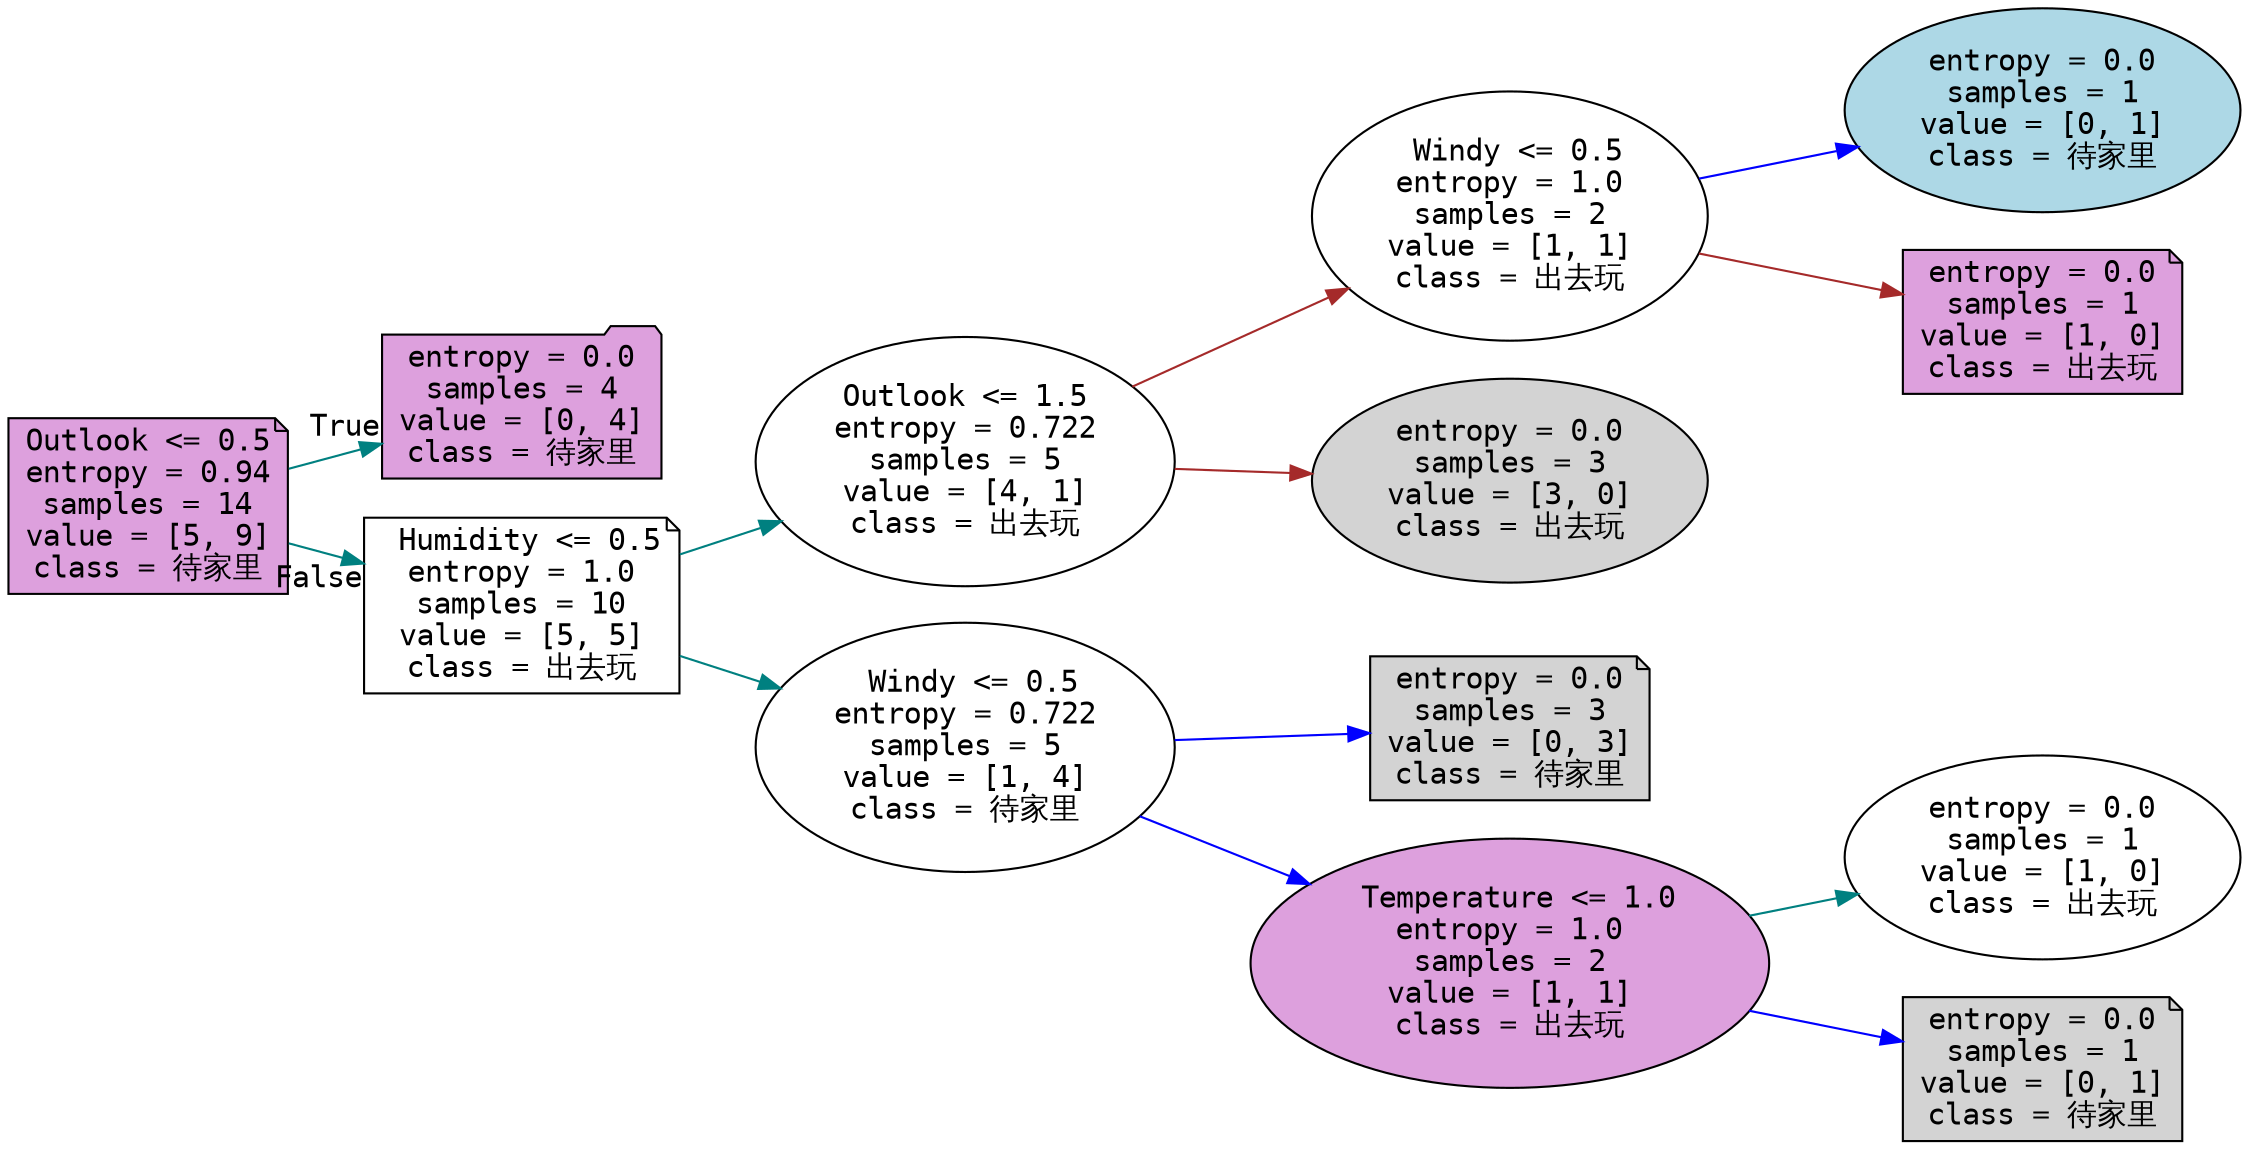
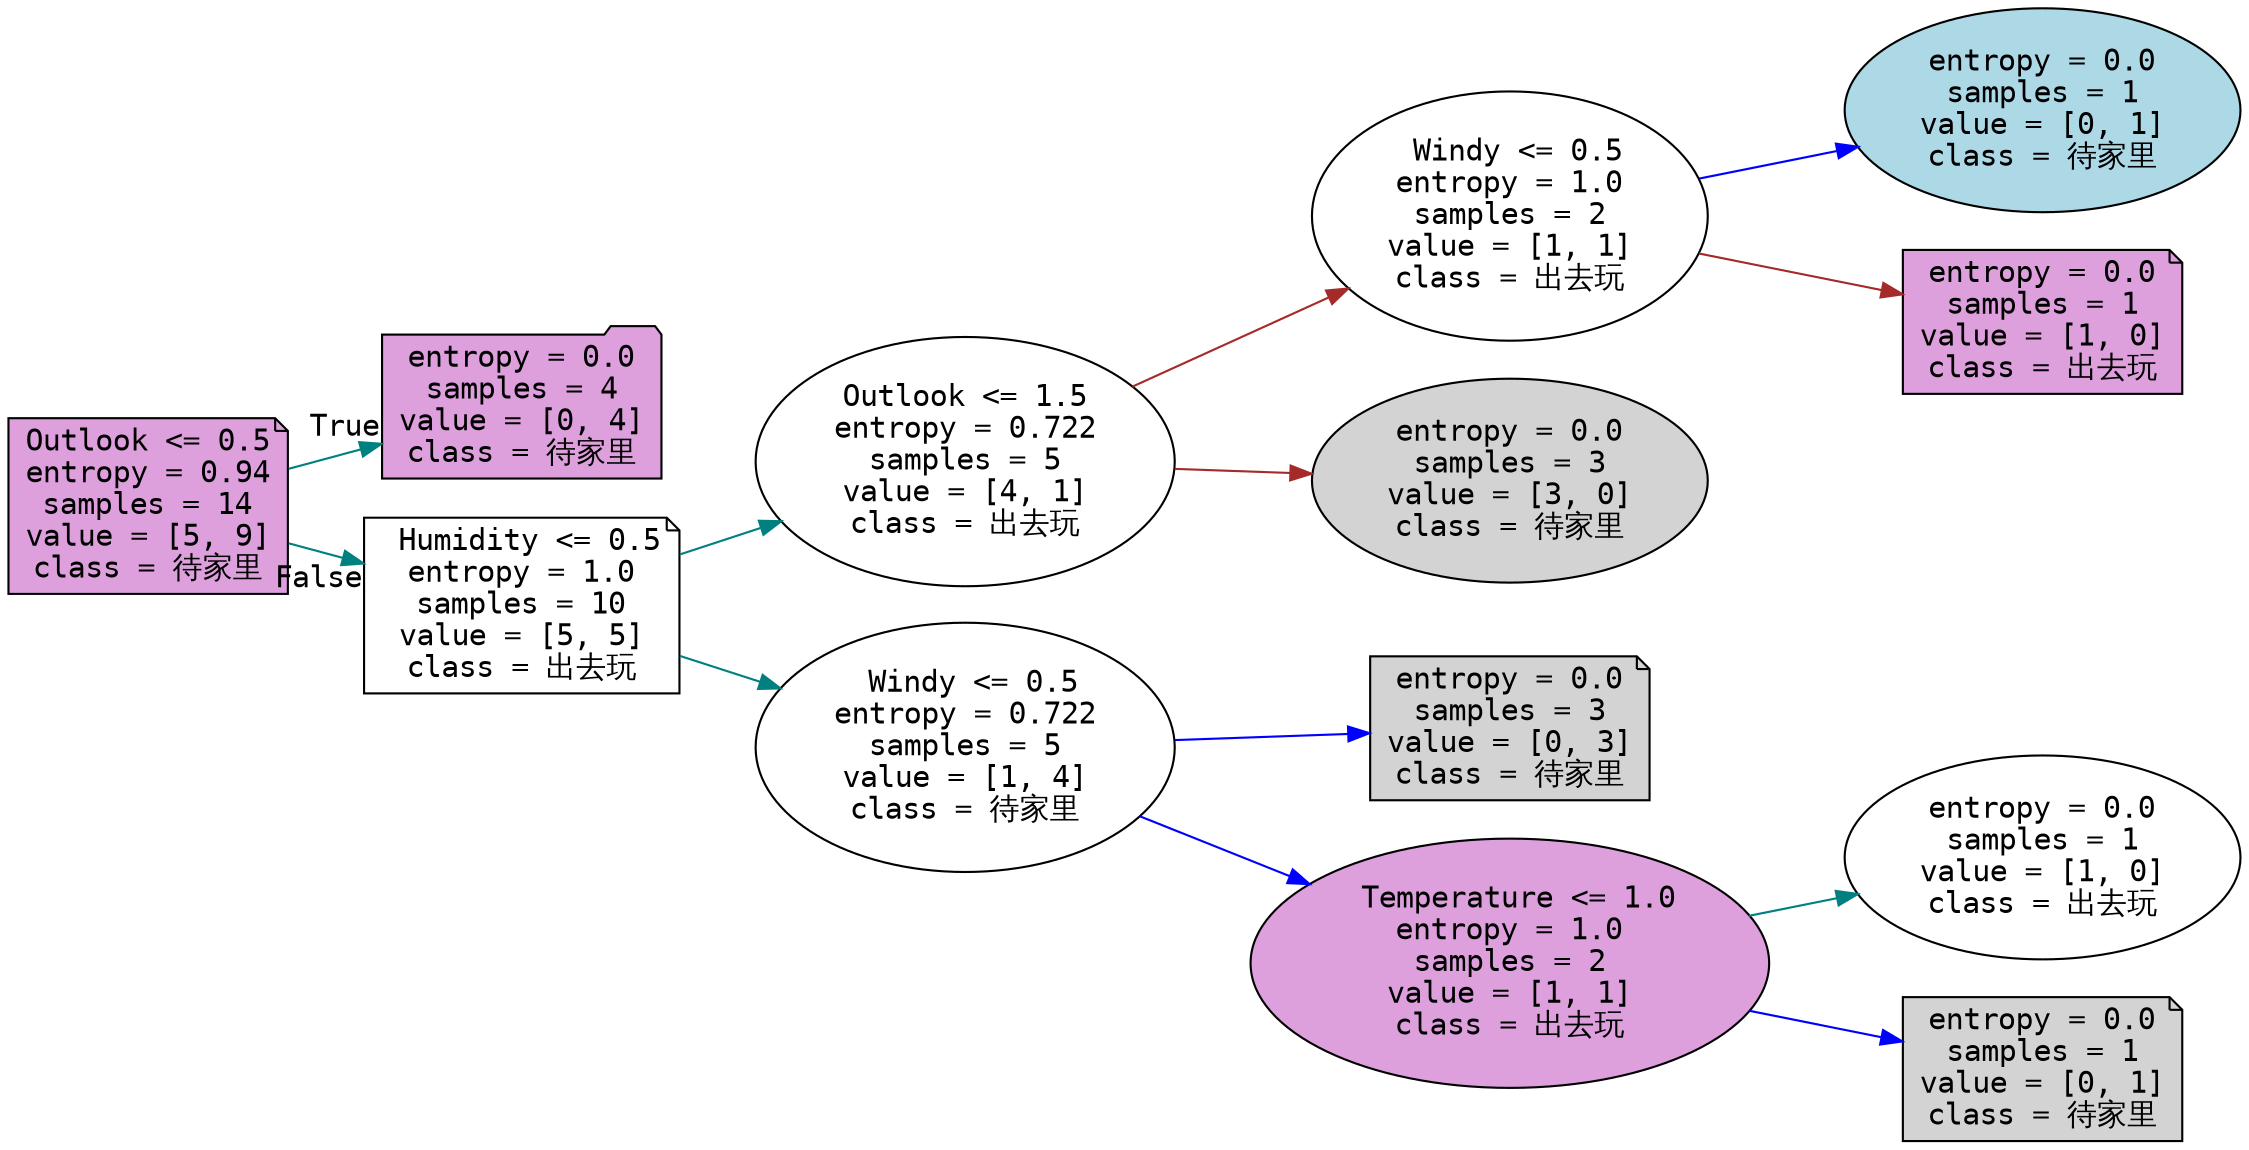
node "entropy = 0.0 samples = 3 value = [3, 0] class = 出去玩": label "entropy = 0.0 samples = 3 value = [3, 0] class = 出去玩" -> "entropy = 0.0 samples = 3 value = [3, 0] class = 待家里"
